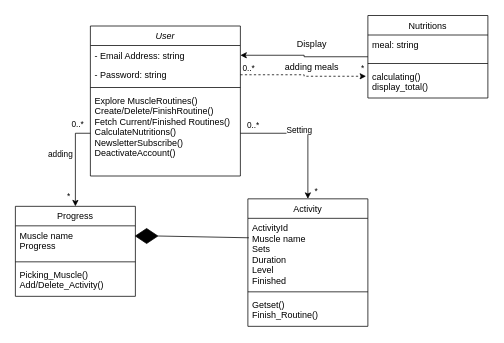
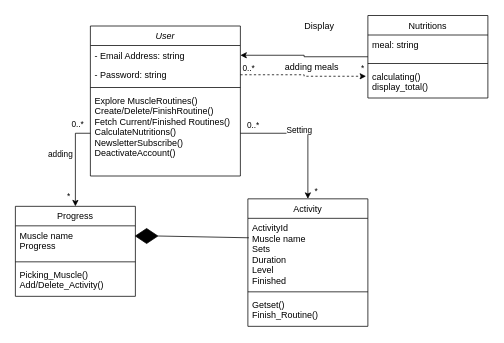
node "Display": moved (312, 45) -> (319, 26)
